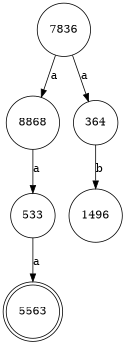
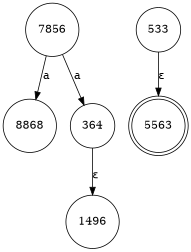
node "7836": label "7836" -> "7856"
edge "8868" -> "533": removed, label "a"
edge "364" -> "1496": label "b" -> "ε"
edge "533" -> "5563": label "a" -> "ε"
